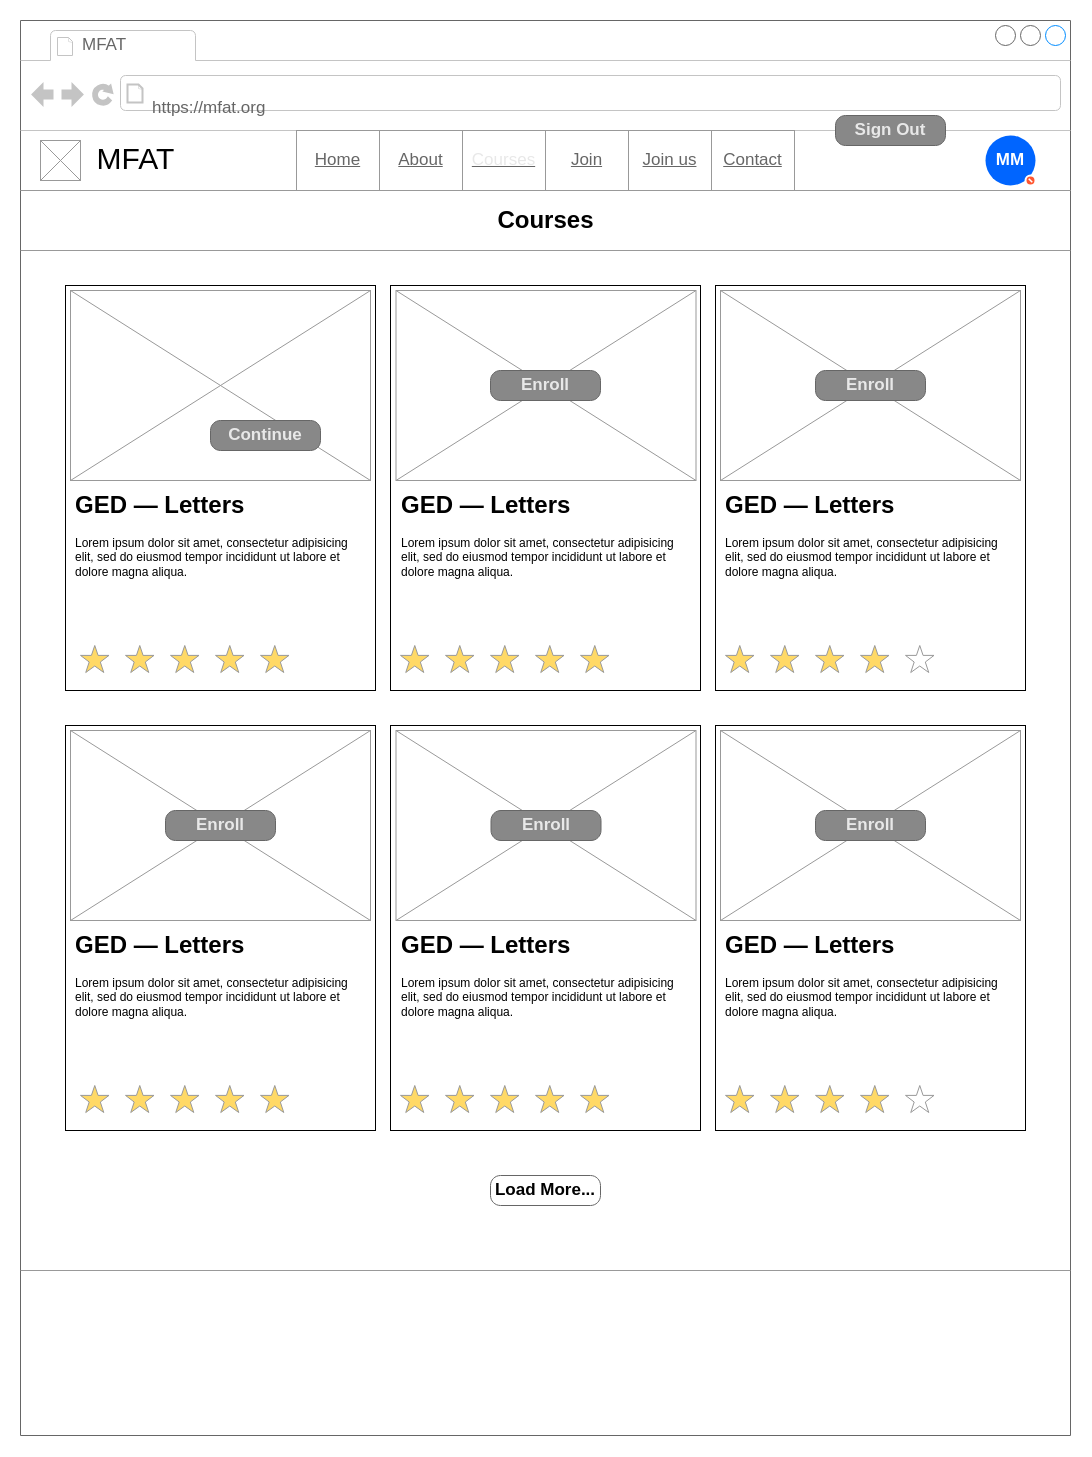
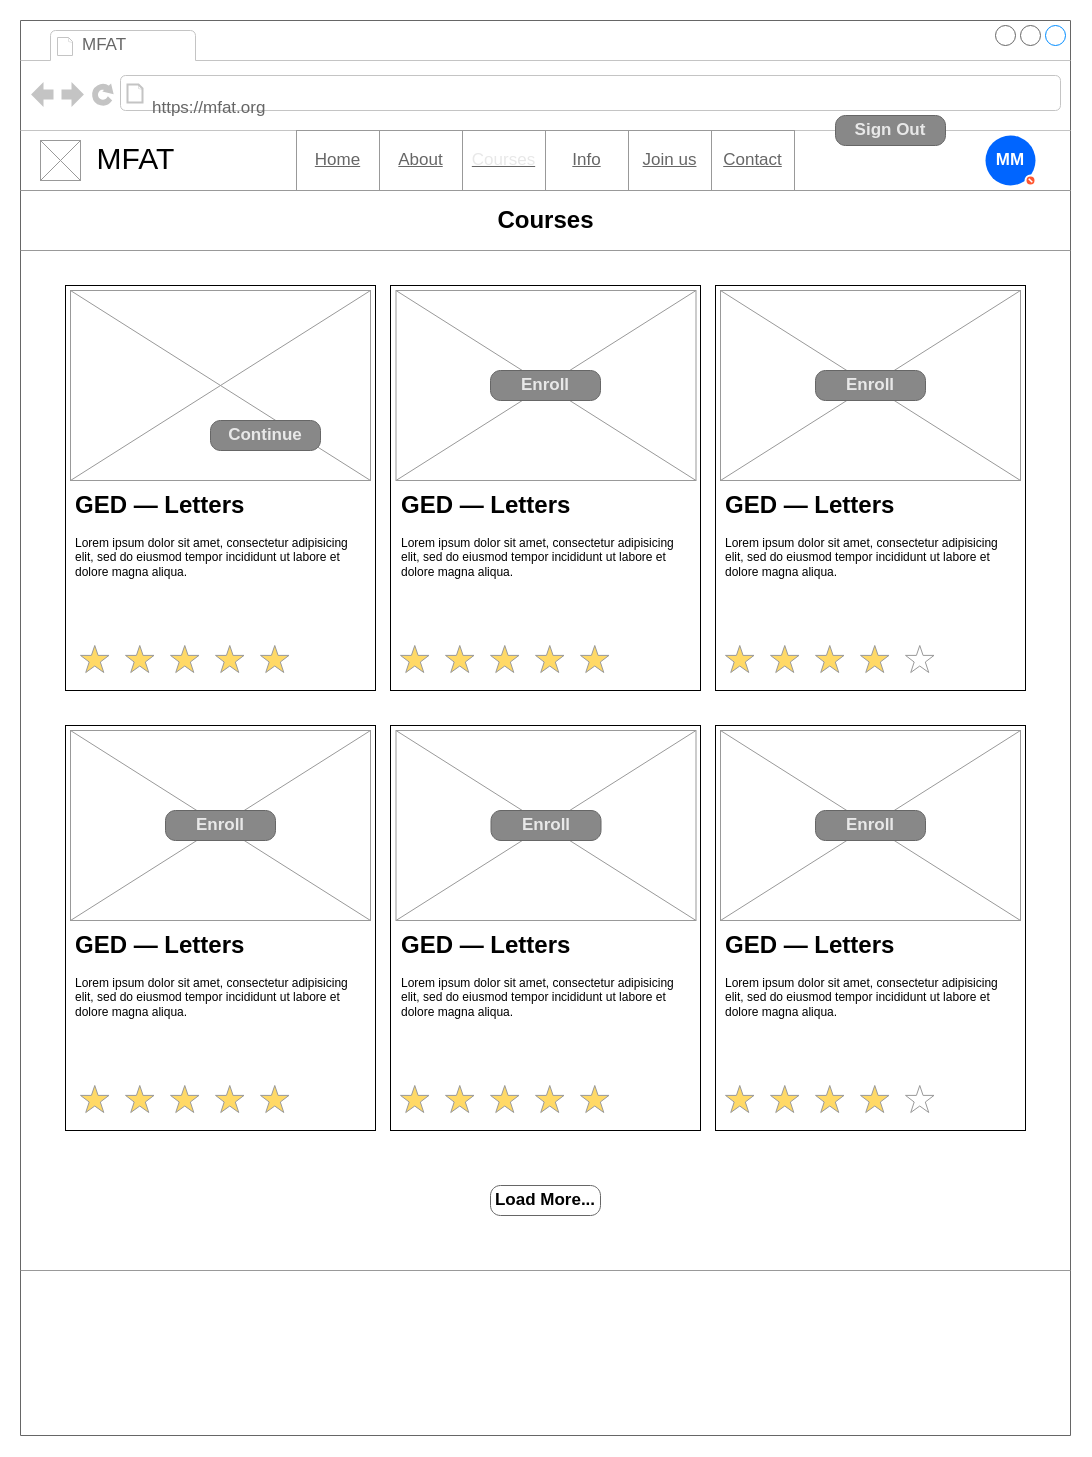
node "Join": label "Join" -> "Info"
node "Load More...": moved (546, 1191) -> (546, 1201)
